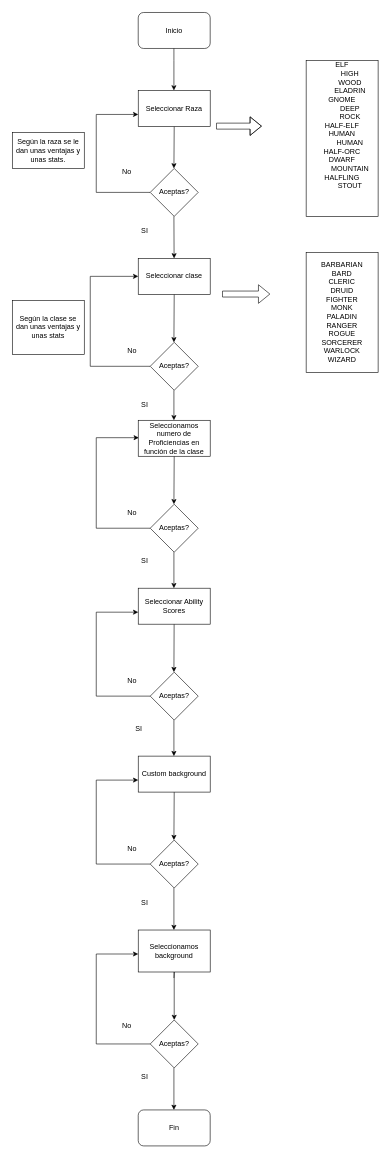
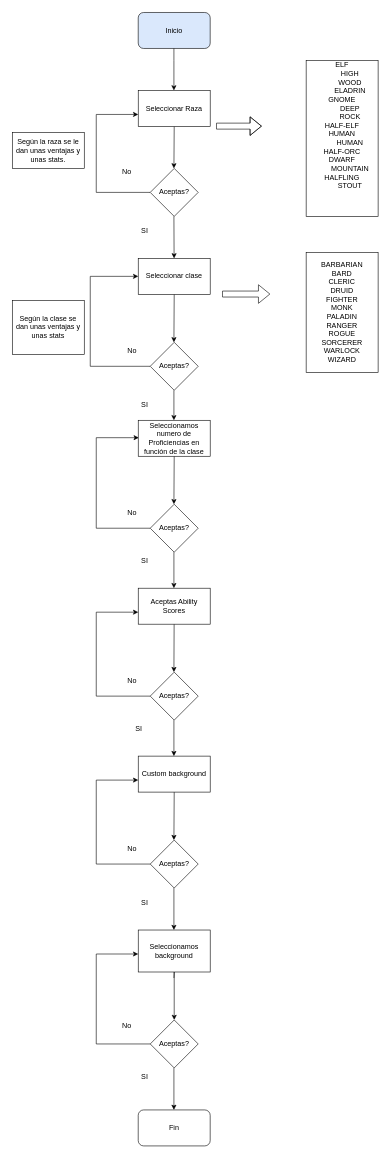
node "Inicio": fillcolor #ffffff -> #dae8fc
node "Seleccionar Ability Scores": label "Seleccionar Ability Scores" -> "Aceptas Ability Scores"
